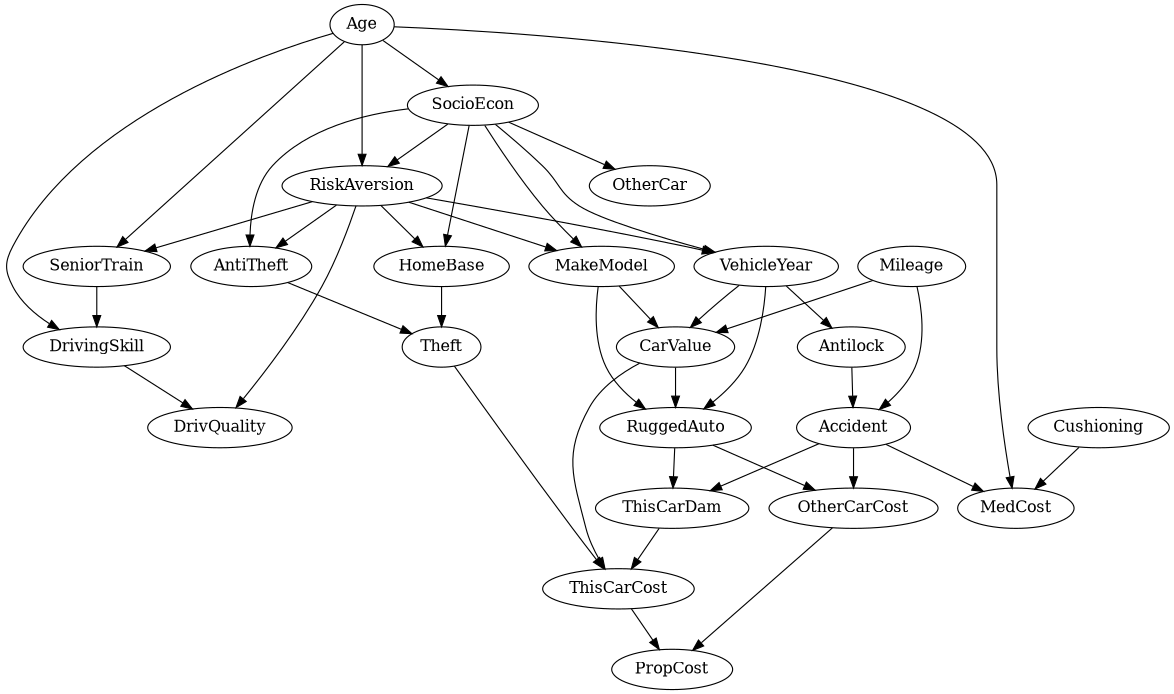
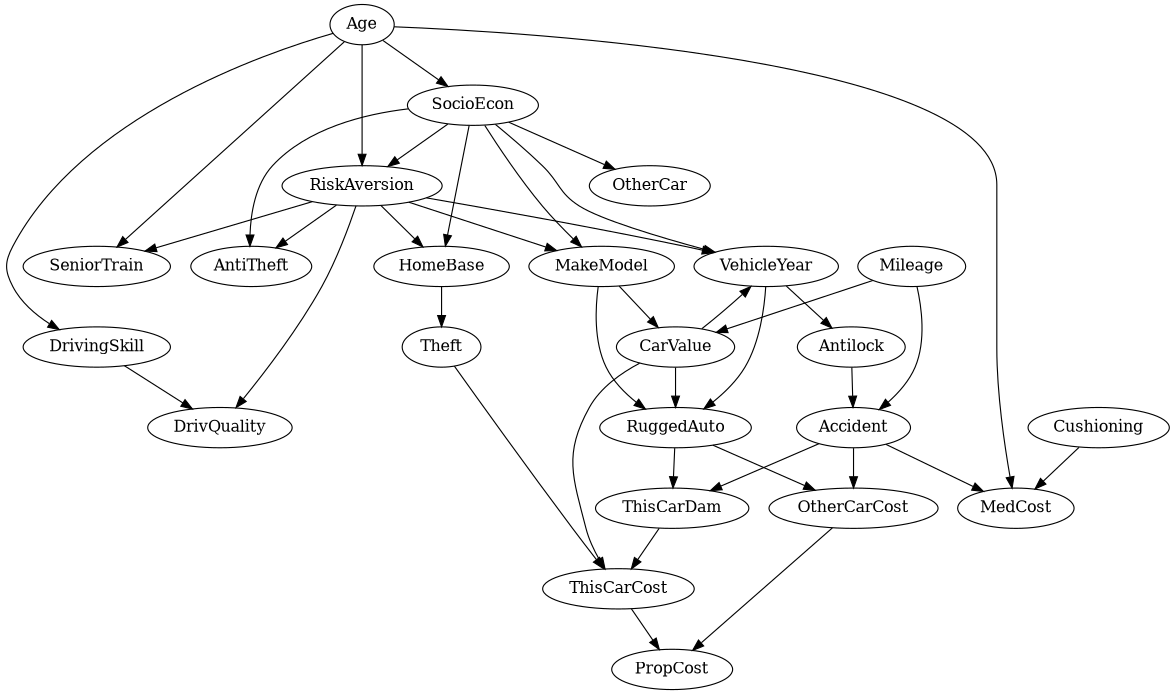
edge "SeniorTrain" -> "DrivingSkill": removed
edge "VehicleYear" -> "CarValue": reversed
edge "AntiTheft" -> "Theft": removed
